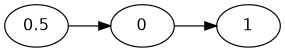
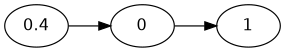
node "0.5": label "0.5" -> "0.4"
